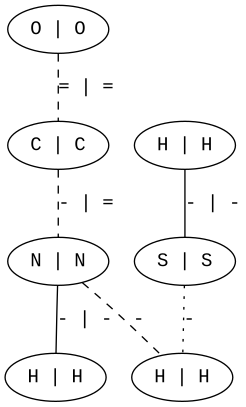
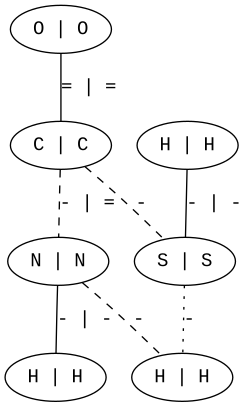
edge "O | O" -- "C | C": style dashed -> solid
edge "C | C" -- "S | S": added, label "-"
